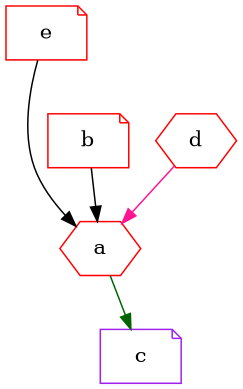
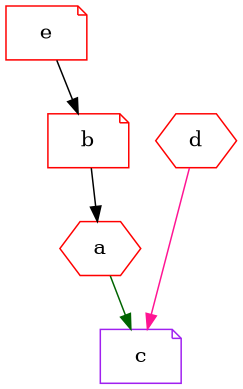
edge "e" -> "a": now "e" -> "b"
edge "d" -> "a": now "d" -> "c"
